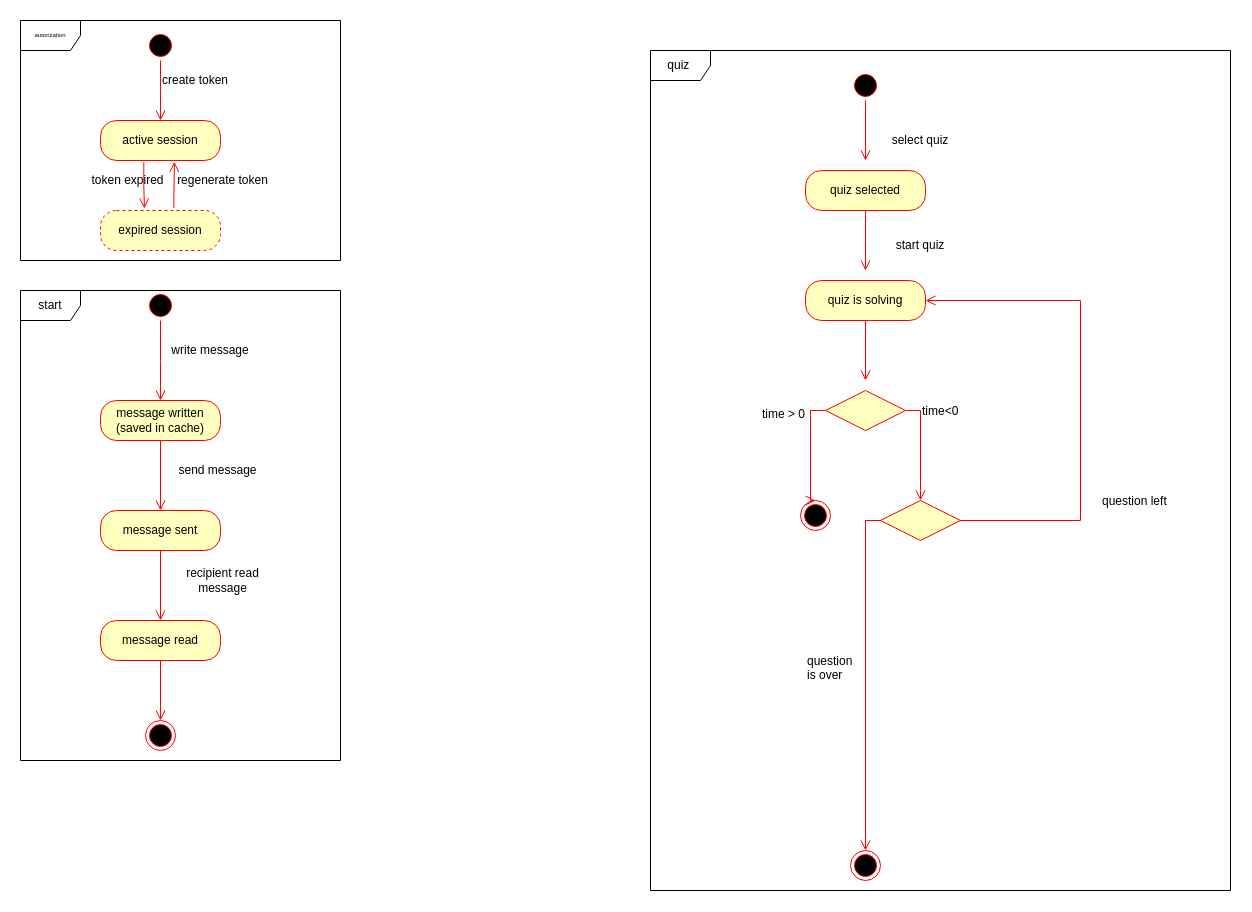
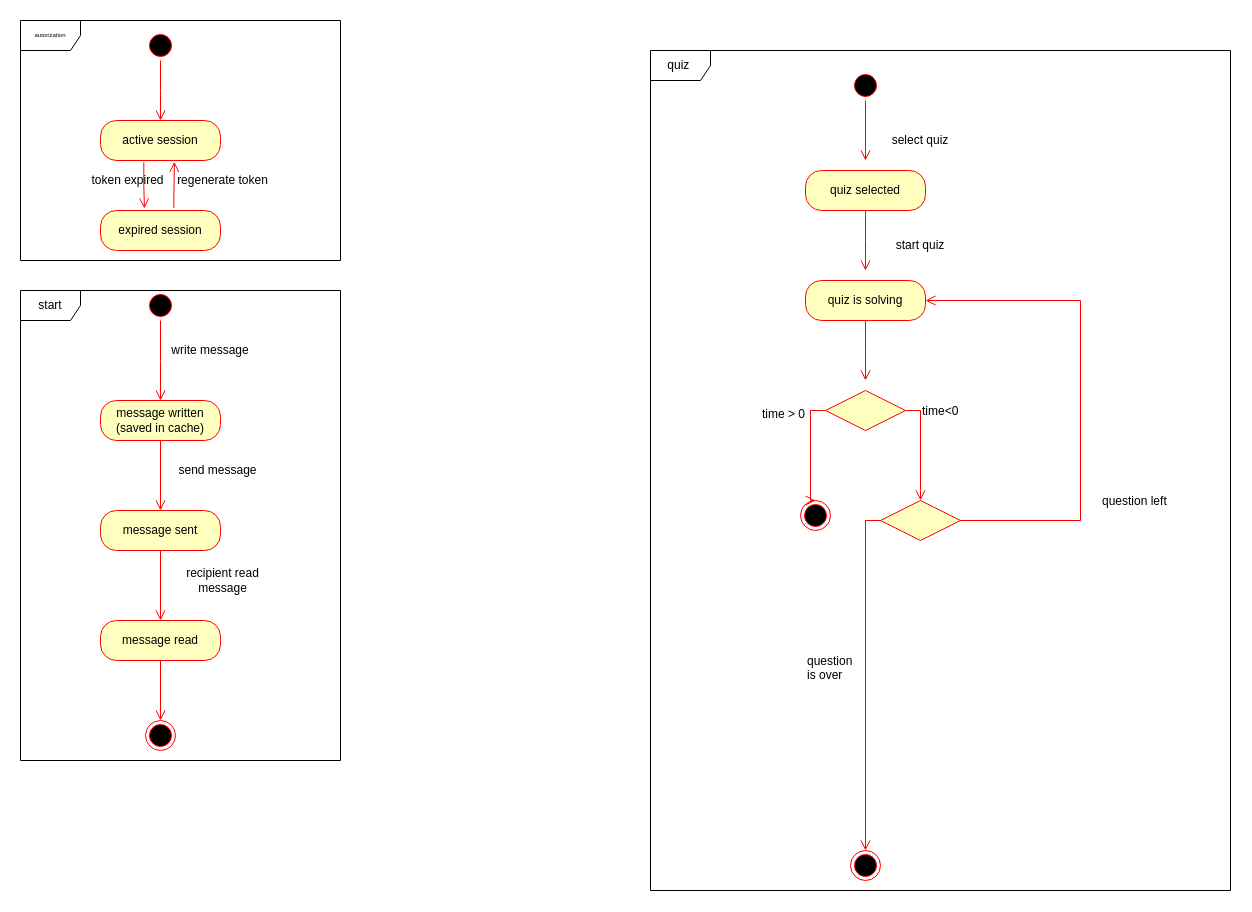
node "create token": removed
node "expired session": style dashed -> solid
